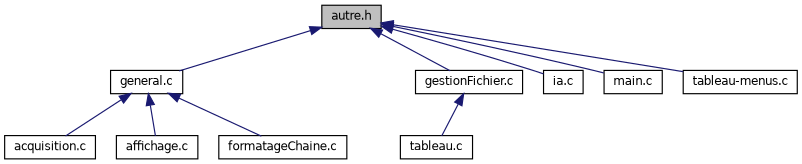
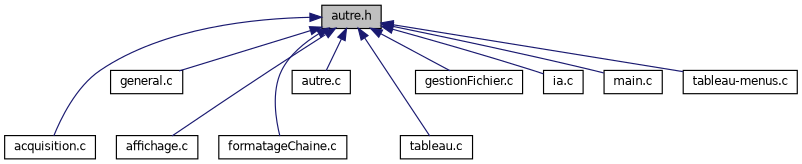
node "autre.c": added
edge "formatageChaine.c" -> "general.c": now "formatageChaine.c" -> "autre.h"
edge "acquisition.c" -> "general.c": now "acquisition.c" -> "autre.h"
edge "tableau.c" -> "gestionFichier.c": now "tableau.c" -> "autre.h"
edge "affichage.c" -> "general.c": now "affichage.c" -> "autre.h"
